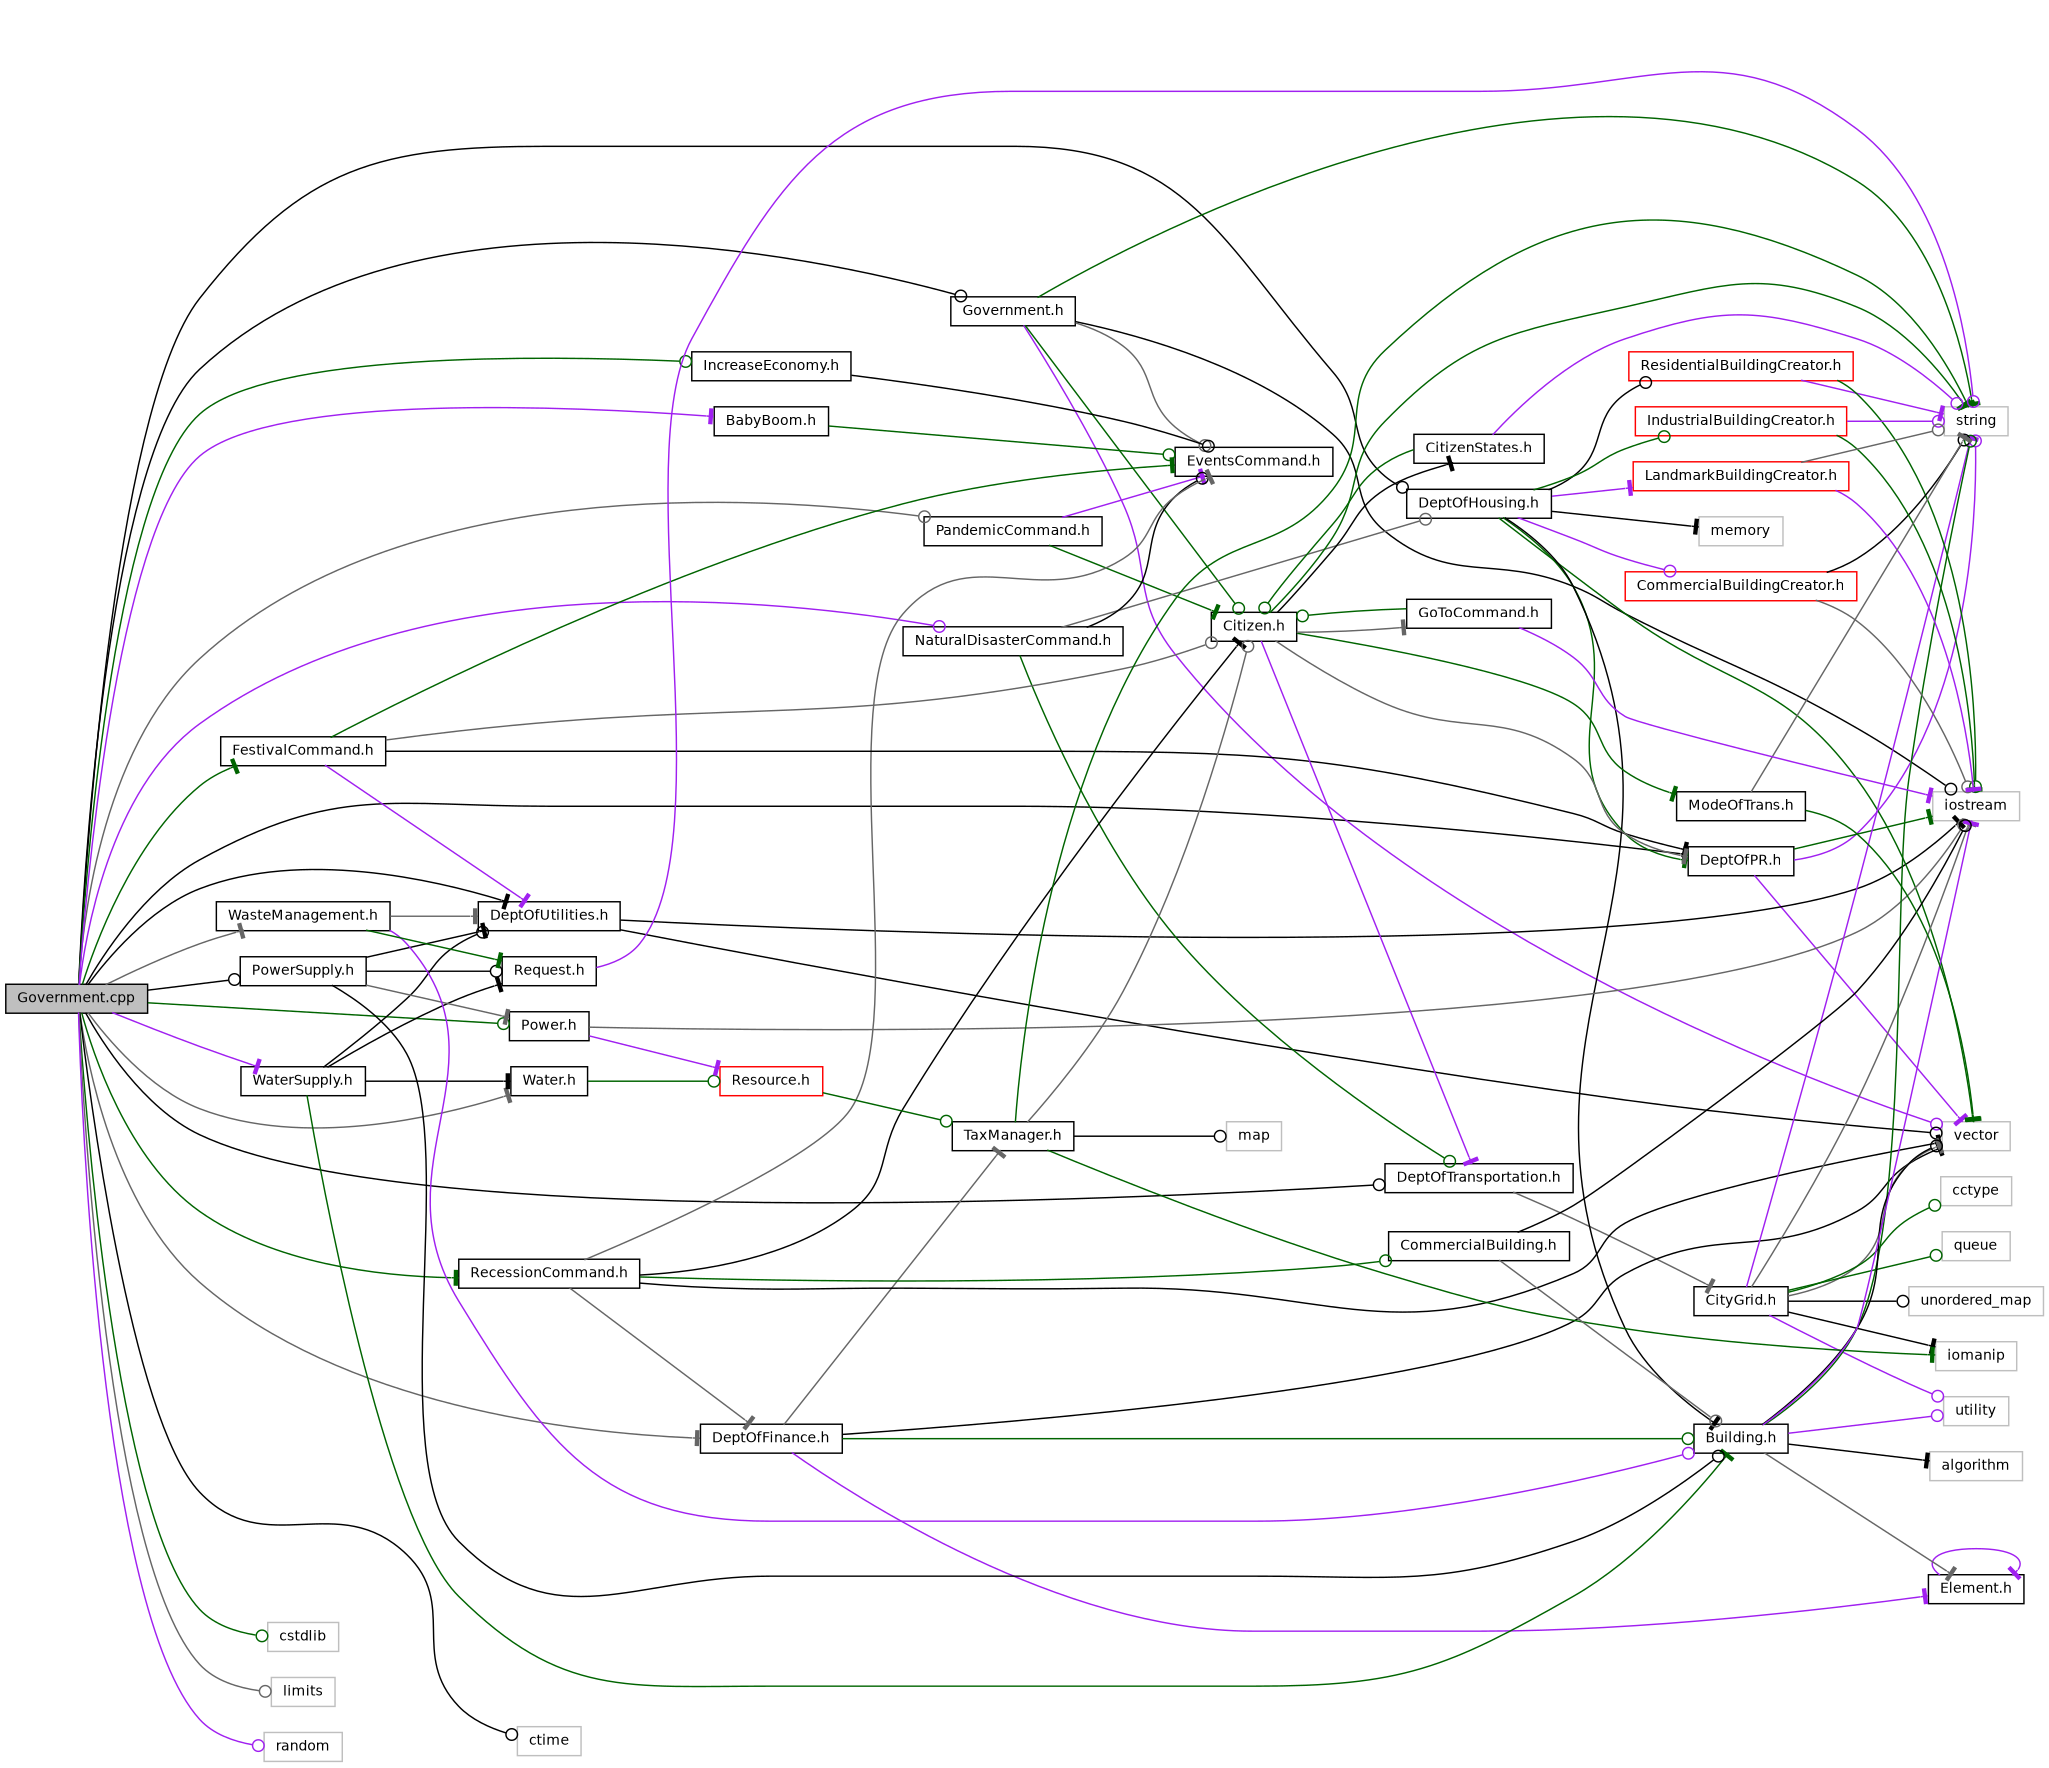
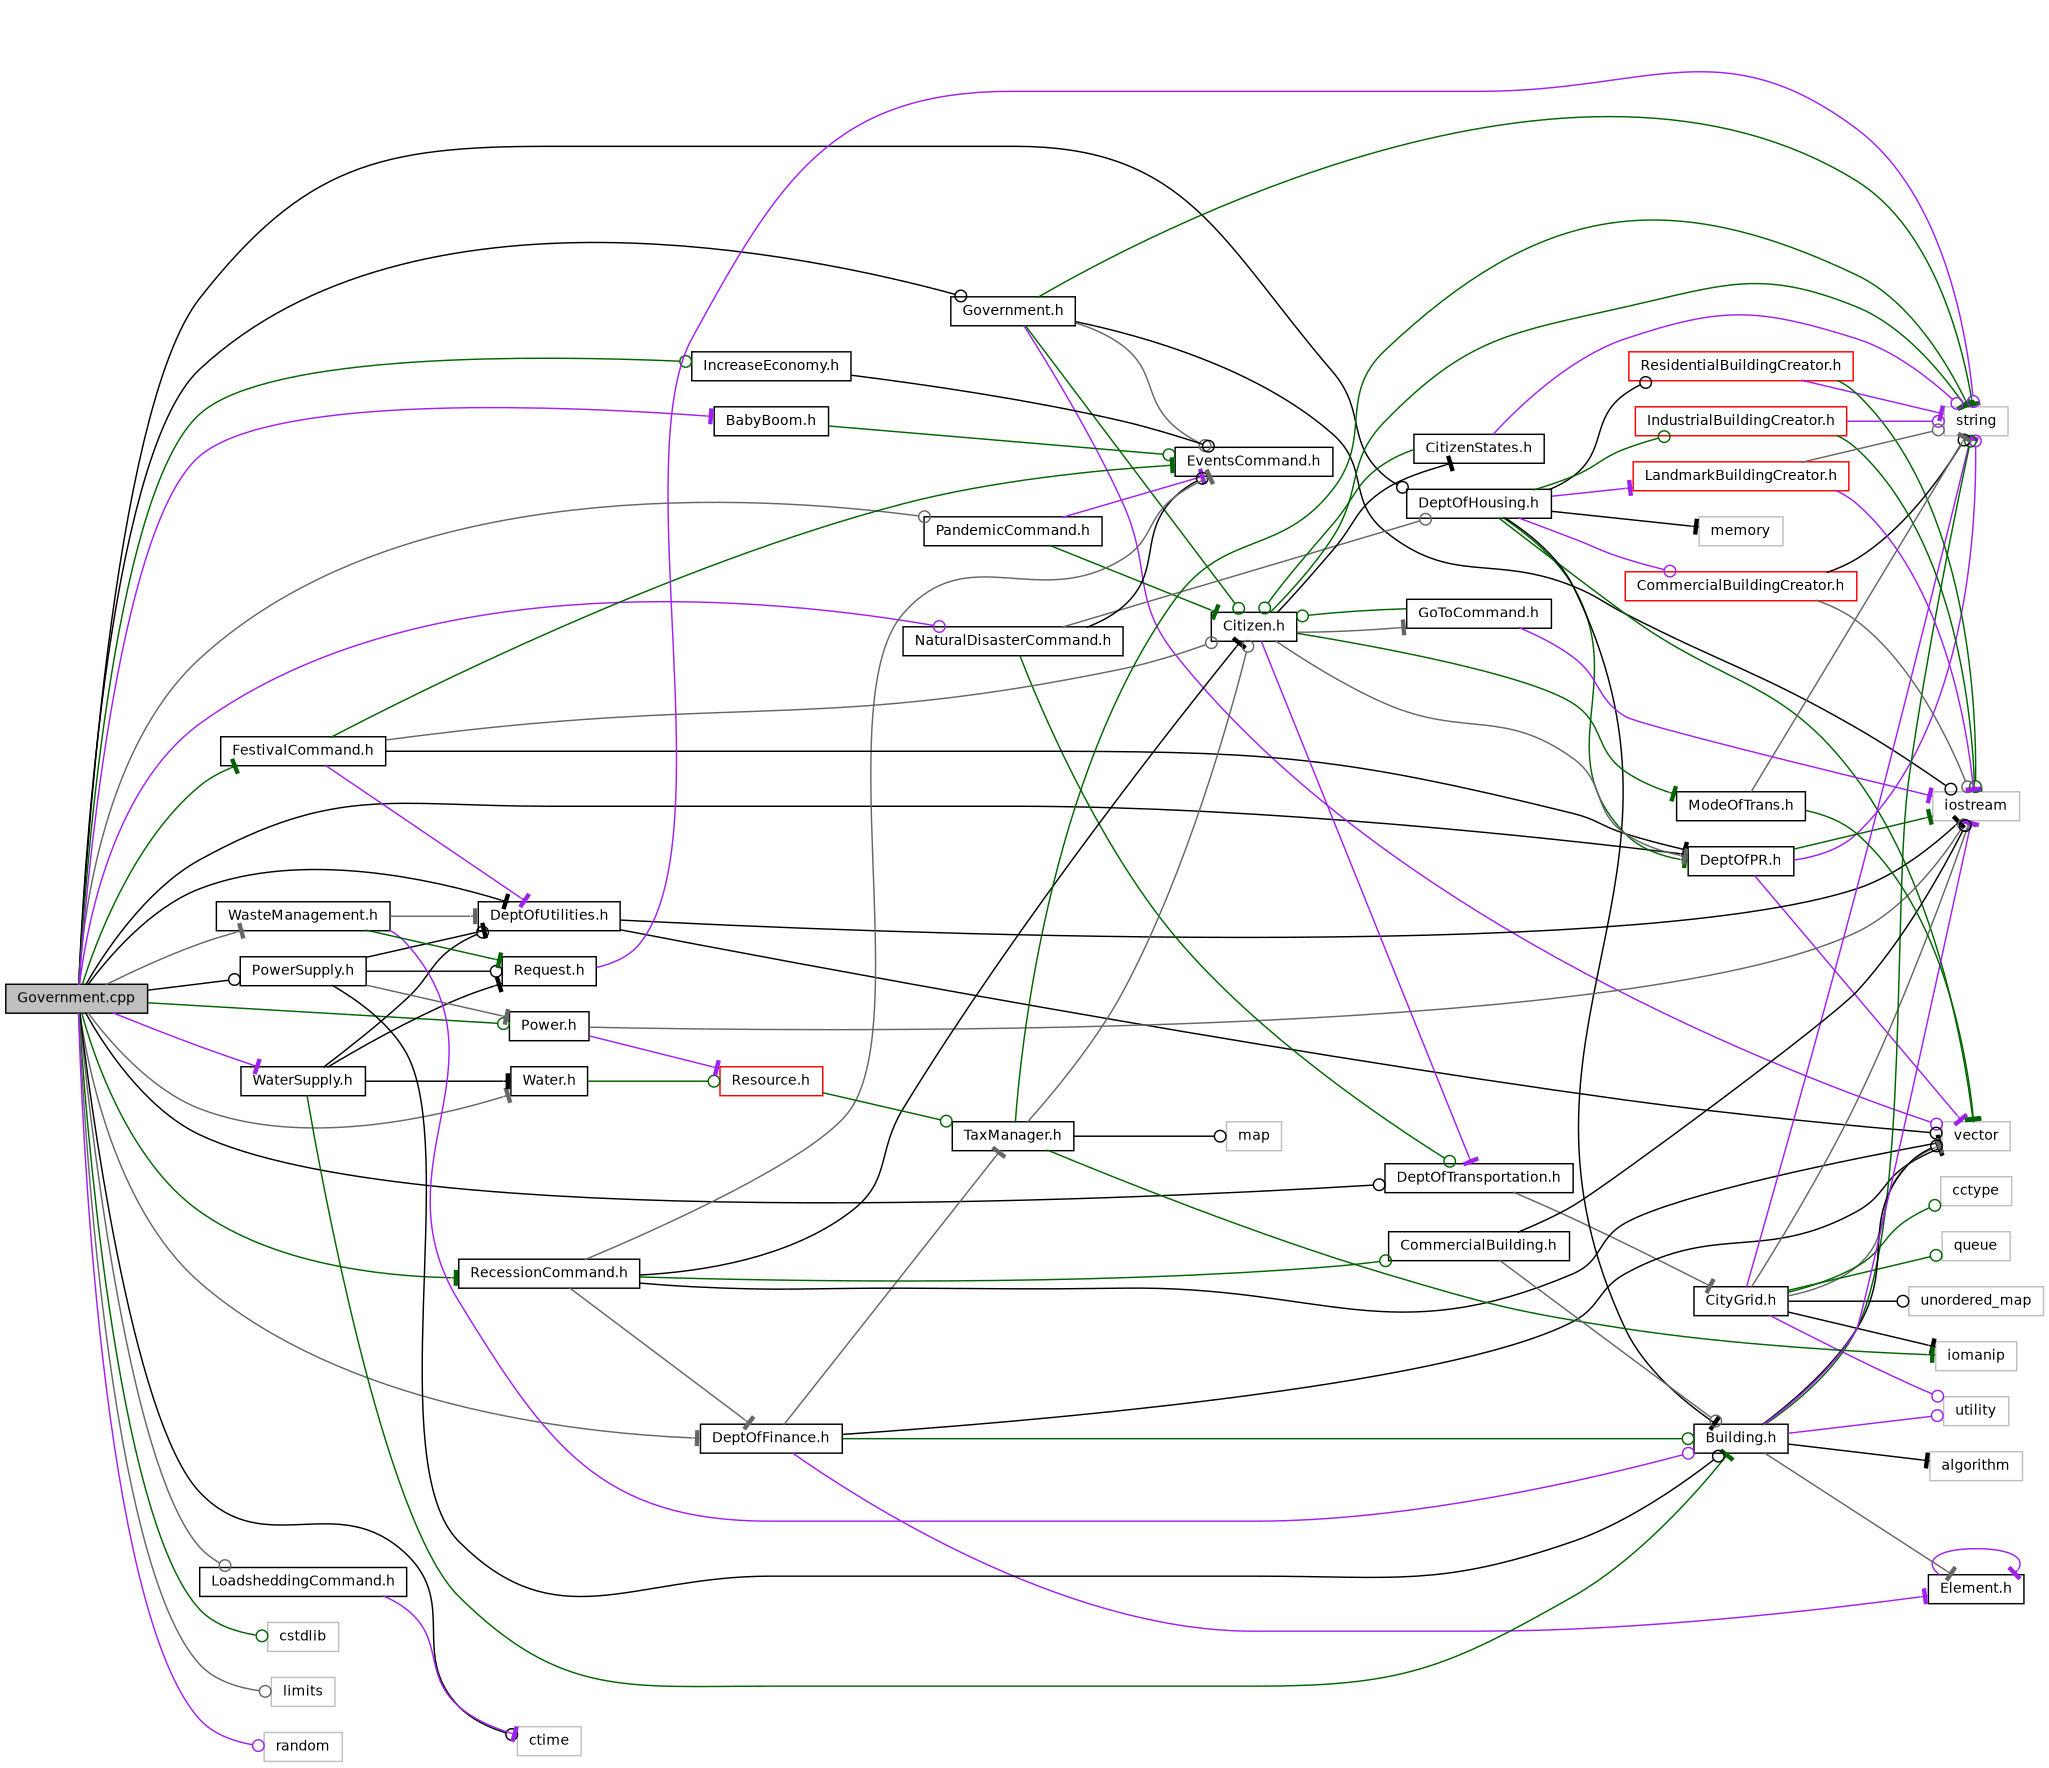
node "LoadsheddingCommand.h": added
